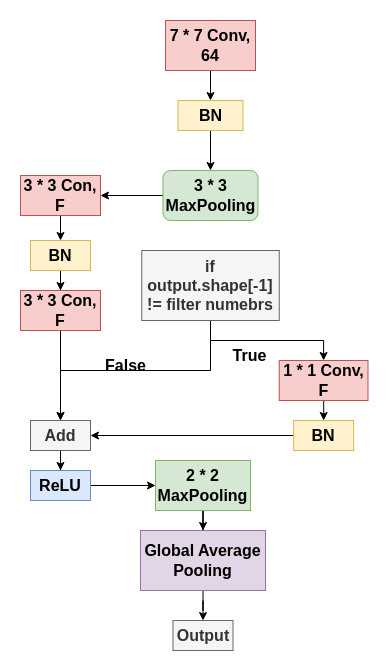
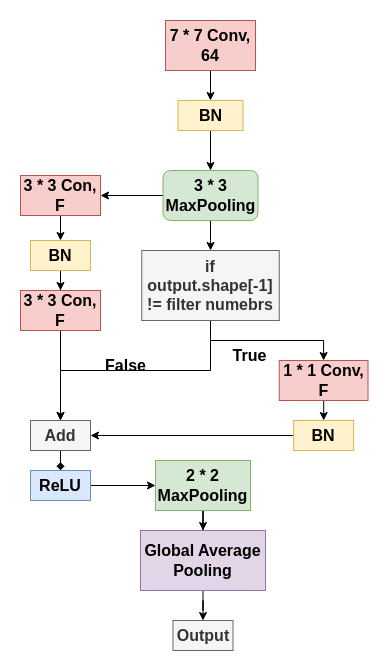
edge "3 * 3 MaxPooling" -> "if output.shape[-1] != filter numebrs": added
edge "Add" -> "ReLU": arrowhead classic -> diamond
